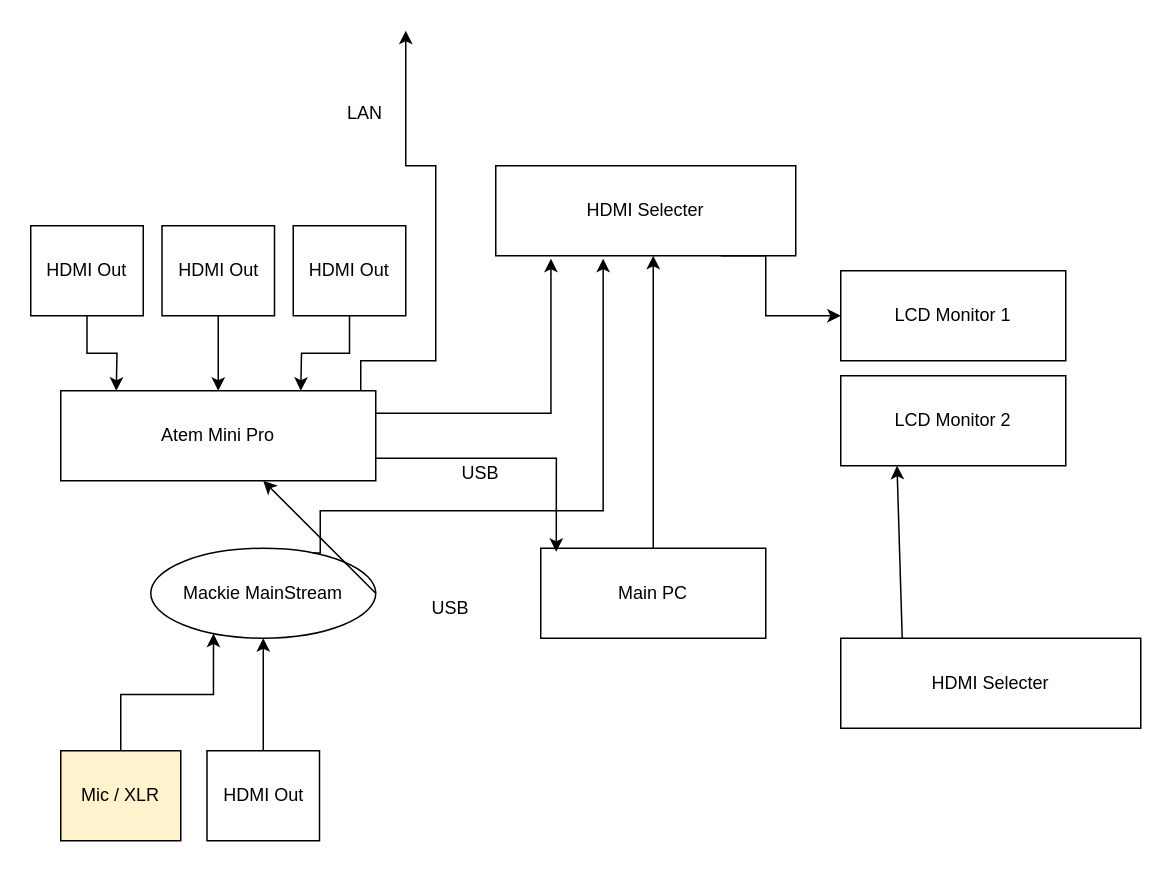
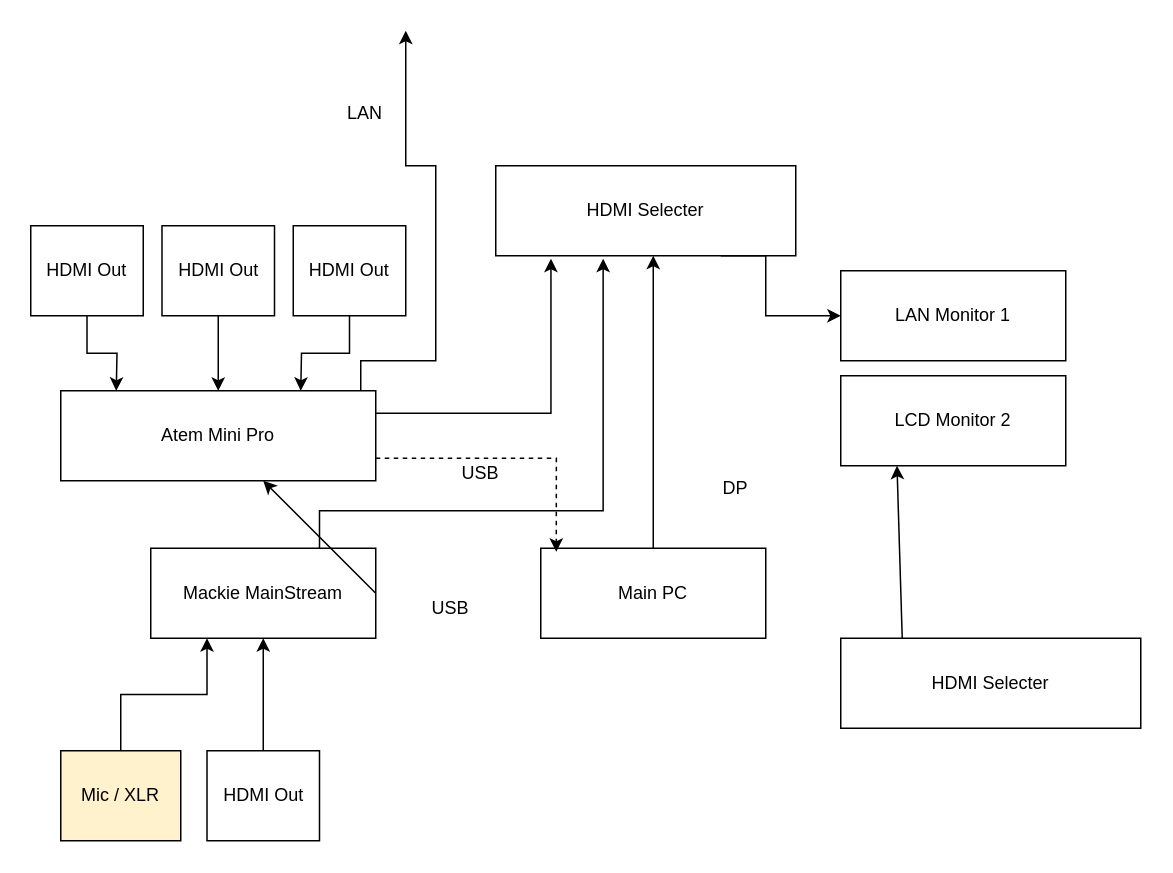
node "LCD Monitor 1": label "LCD Monitor 1" -> "LAN Monitor 1"
edge "Atem Mini Pro" -> "Main PC": style solid -> dashed
node "DP": added
node "Mackie MainStream": shape ellipse -> rectangle
